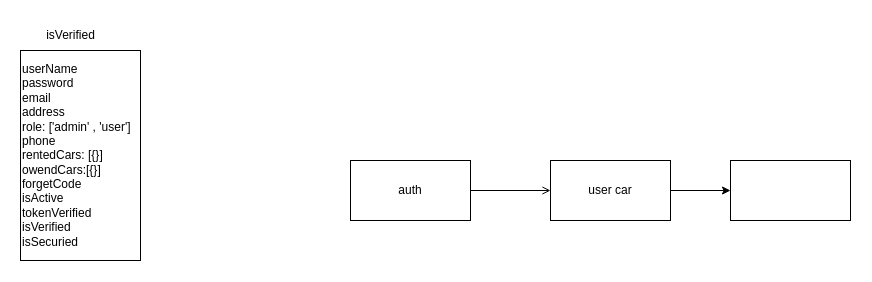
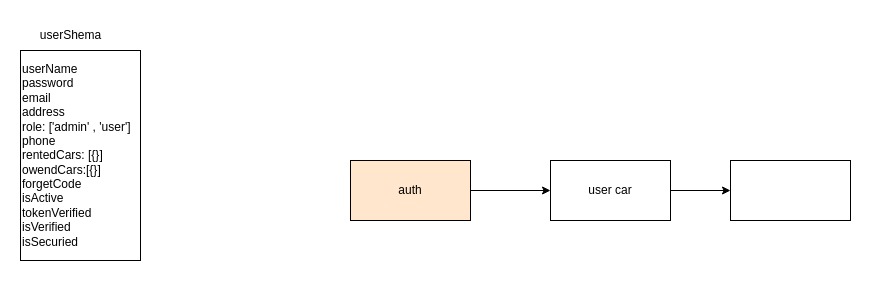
node "isVerified": label "isVerified" -> "userShema"
node "auth": fillcolor #ffffff -> #ffe6cc
edge "auth" -> "user car": arrowhead open -> classic
